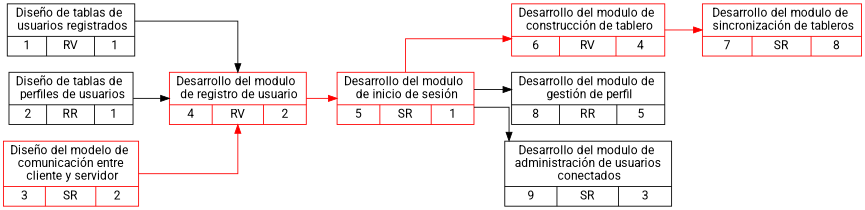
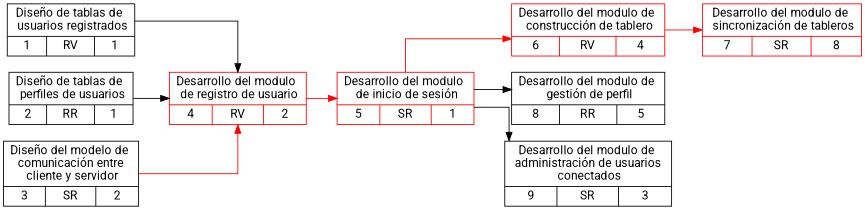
node "Diseño del modelo de": color red -> black
